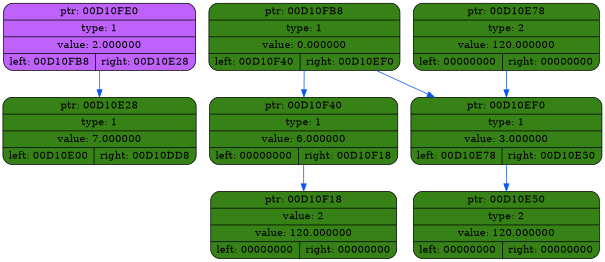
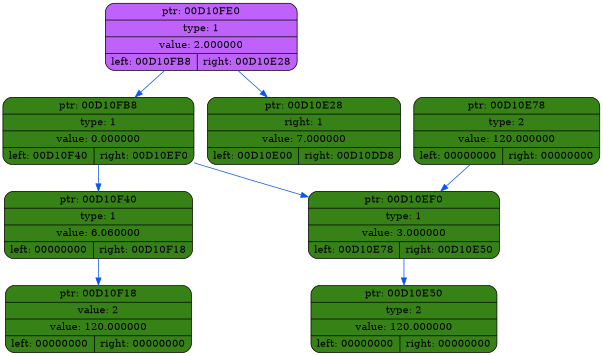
edge "ptr: 00D10FE0" -> "ptr: 00D10FB8": added
node "ptr: 00D10E28": text "type: 1" -> "right: 1"
node "ptr: 00D10F40": text "value: 6.000000" -> "value: 6.060000"
